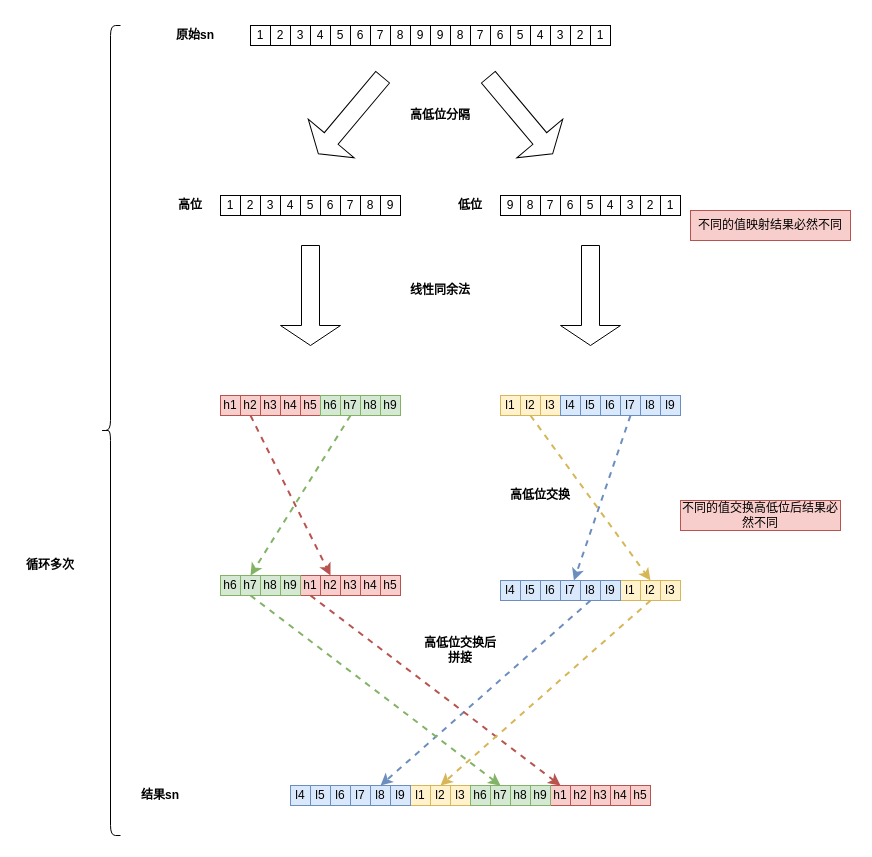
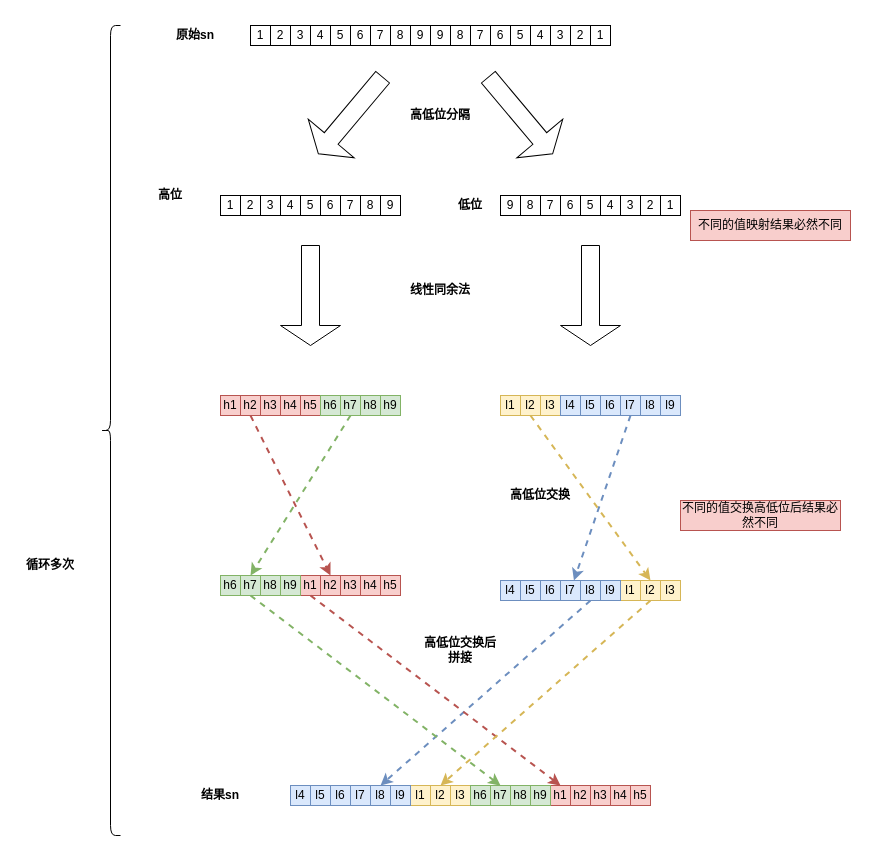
node "高位": moved (191, 206) -> (171, 196)
node "结果sn": moved (161, 796) -> (221, 796)
